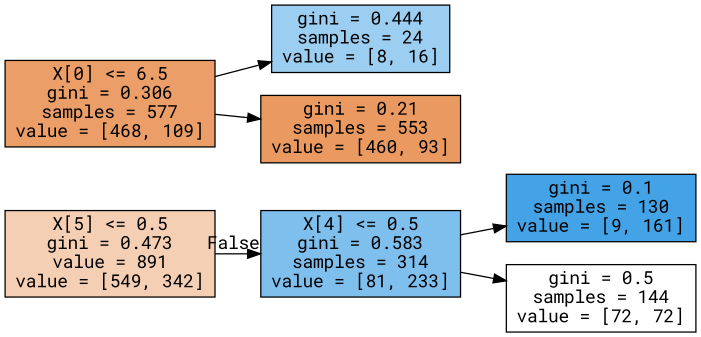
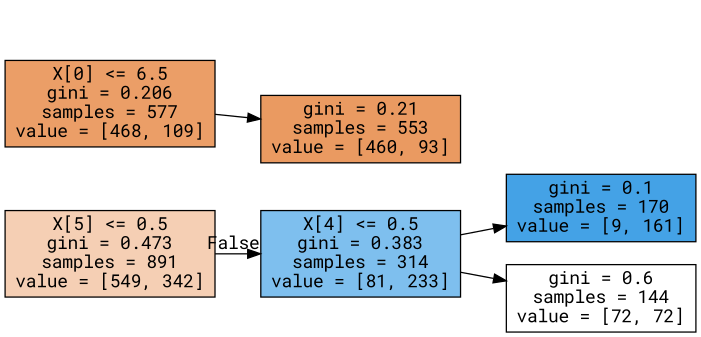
node "gini = 0.444 samples = 24 value = [8, 16]": removed
node "X[0] <= 6.5 gini = 0.306 samples = 577 value = [468, 109]": label "X[0] <= 6.5 gini = 0.306 samples = 577 value = [468, 109]" -> "X[0] <= 6.5 gini = 0.206 samples = 577 value = [468, 109]"
node "gini = 0.1 samples = 130 value = [9, 161]": label "gini = 0.1 samples = 130 value = [9, 161]" -> "gini = 0.1 samples = 170 value = [9, 161]"
node "X[5] <= 0.5 gini = 0.473 value = 891 value = [549, 342]": label "X[5] <= 0.5 gini = 0.473 value = 891 value = [549, 342]" -> "X[5] <= 0.5 gini = 0.473 samples = 891 value = [549, 342]"
node "X[4] <= 0.5 gini = 0.583 samples = 314 value = [81, 233]": label "X[4] <= 0.5 gini = 0.583 samples = 314 value = [81, 233]" -> "X[4] <= 0.5 gini = 0.383 samples = 314 value = [81, 233]"
node "gini = 0.5 samples = 144 value = [72, 72]": label "gini = 0.5 samples = 144 value = [72, 72]" -> "gini = 0.6 samples = 144 value = [72, 72]"
